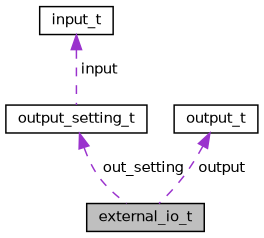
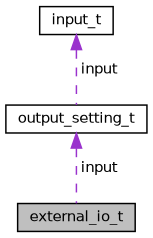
node "output_t": removed
edge "external_io_t" -> "output_setting_t": label " out_setting" -> " input"
